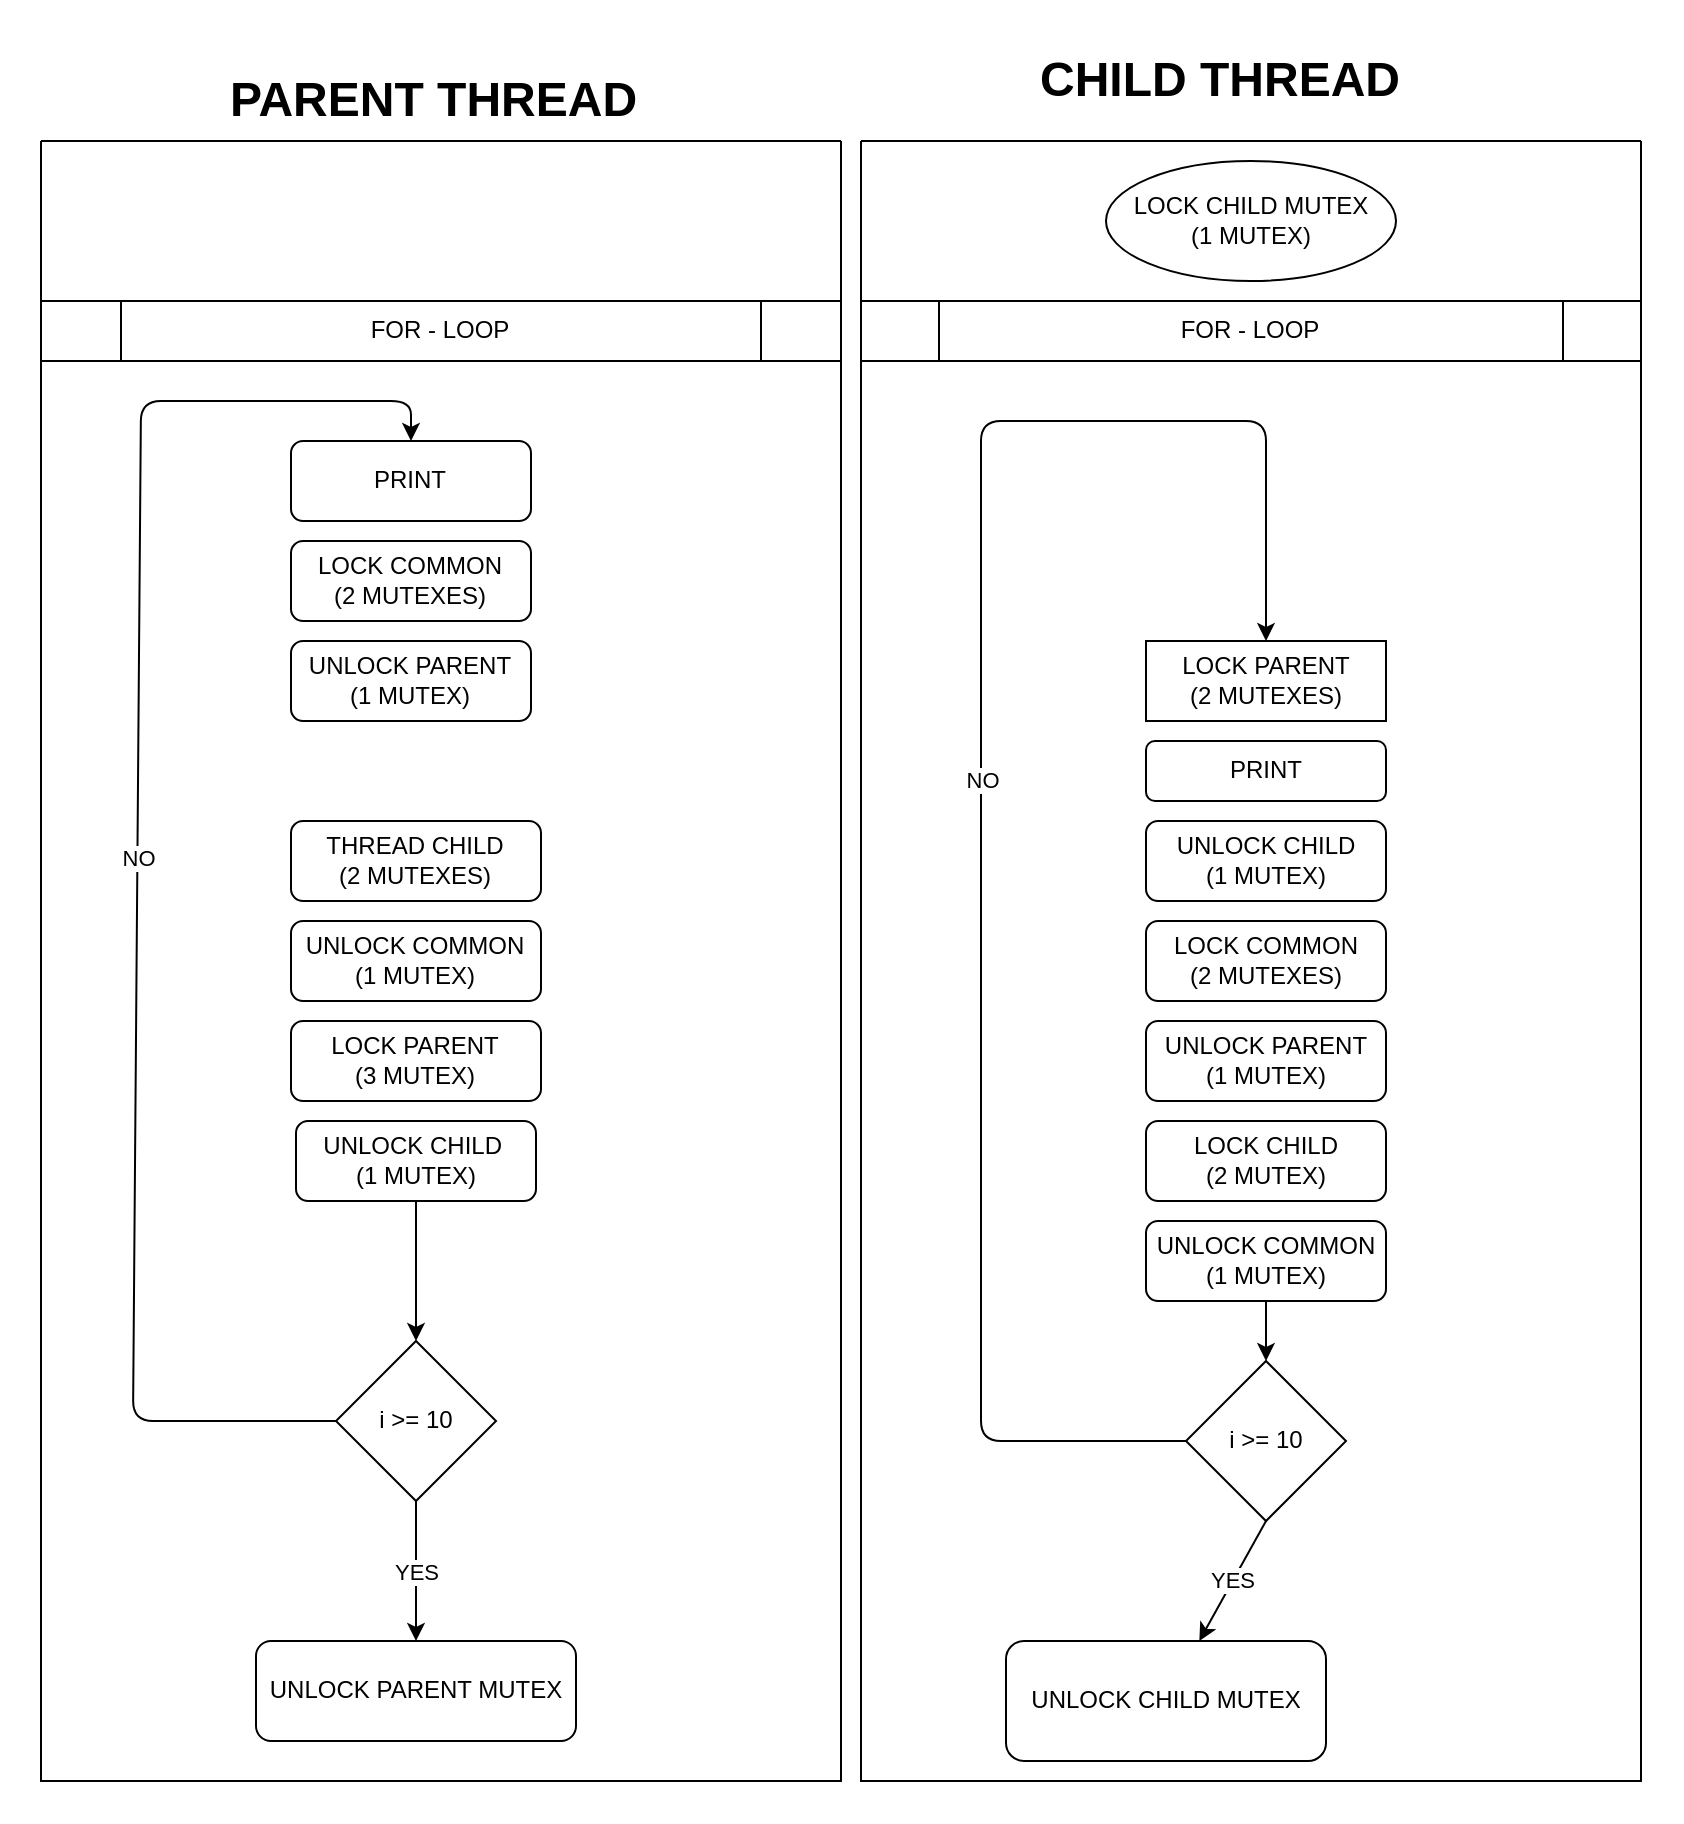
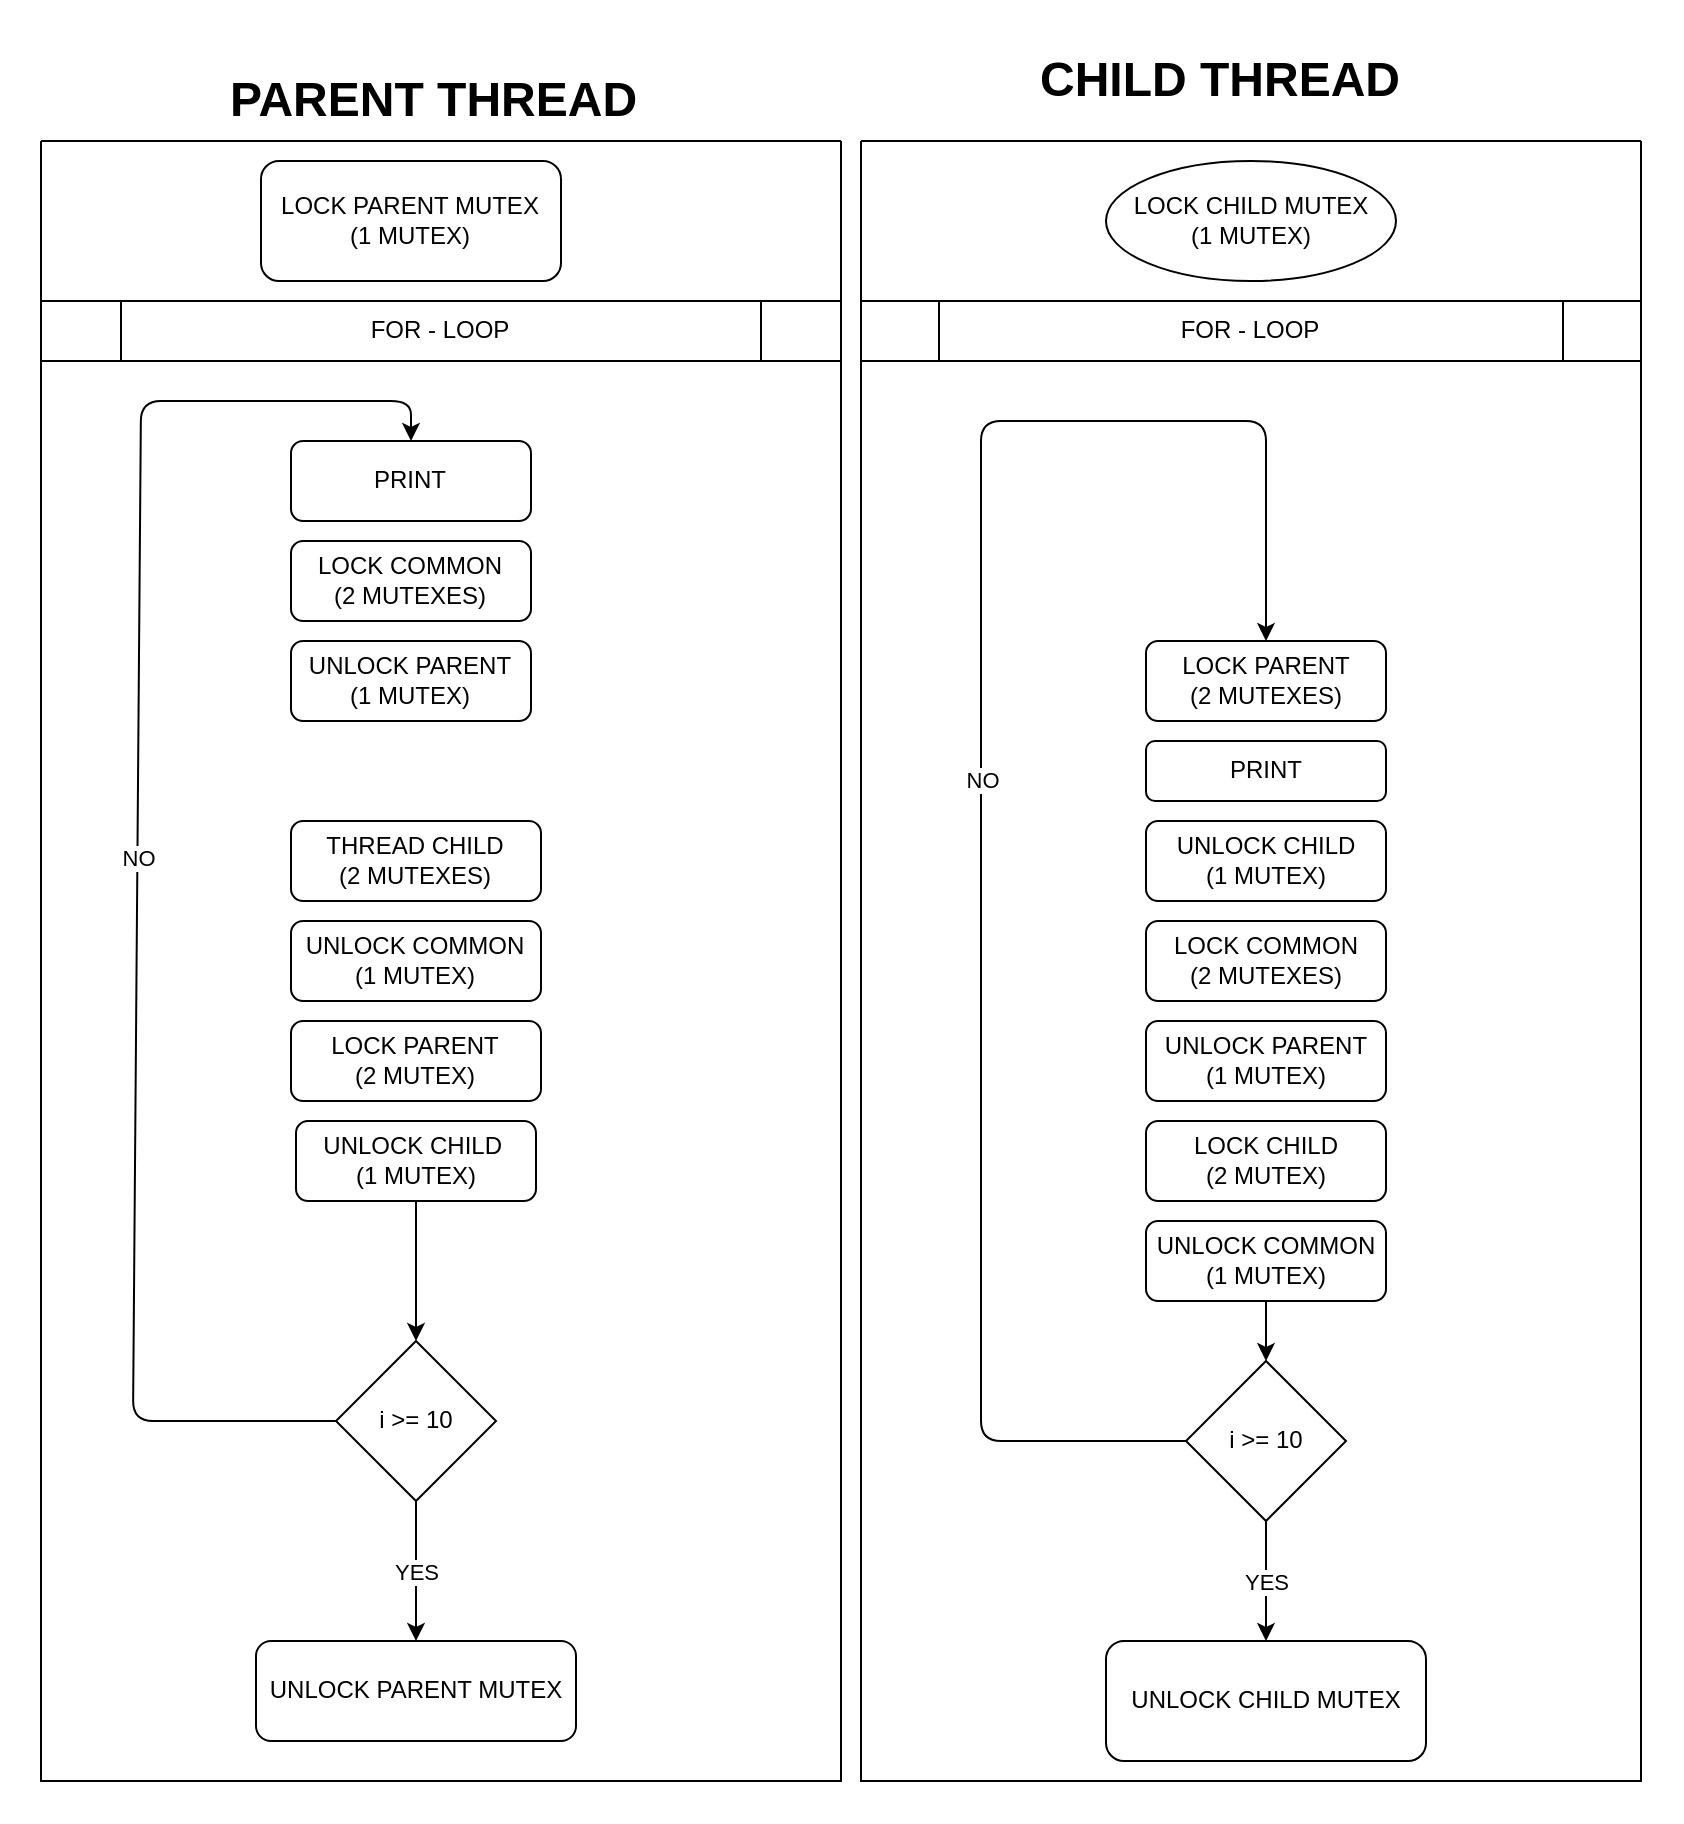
node "LOCK PARENT MUTEX (1 MUTEX)": added
node "LOCK PARENT (2 MUTEXES)": shape rectangle -> rounded rectangle
node "LOCK PARENT (3 MUTEX)": label "LOCK PARENT (3 MUTEX)" -> "LOCK PARENT (2 MUTEX)"
node "UNLOCK CHILD MUTEX": moved (1166, 1701) -> (1266, 1701)
